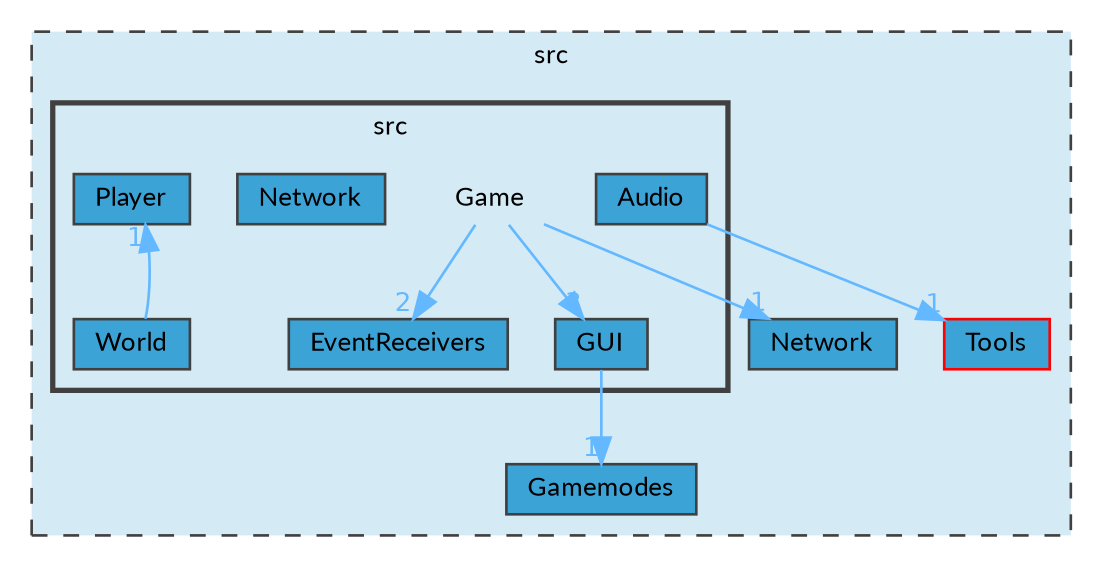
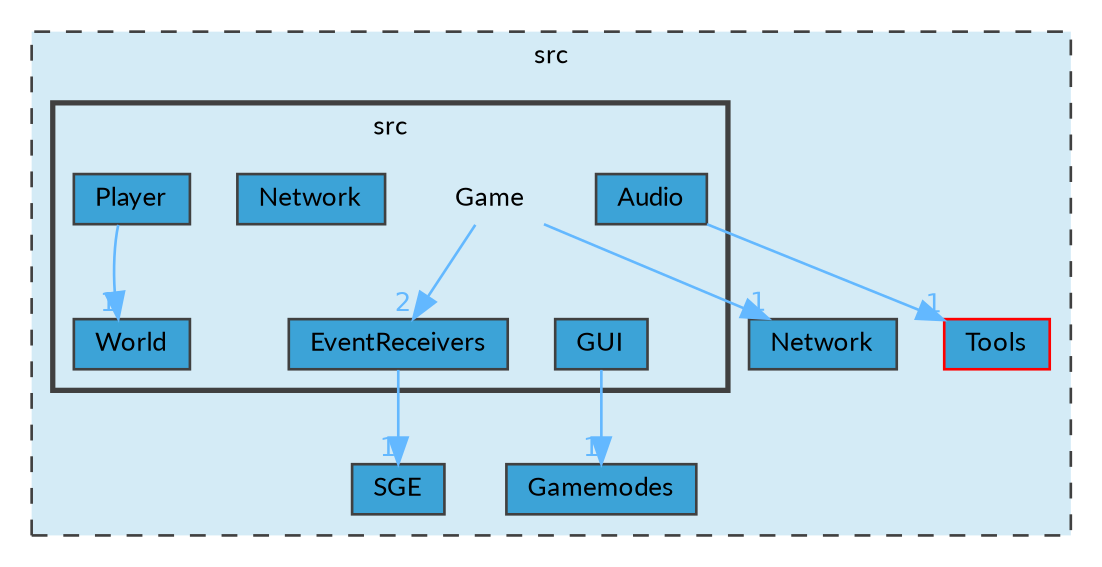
edge "Game" -> "GUI": removed
edge "World" -> "Player": reversed
node "SGE": added
